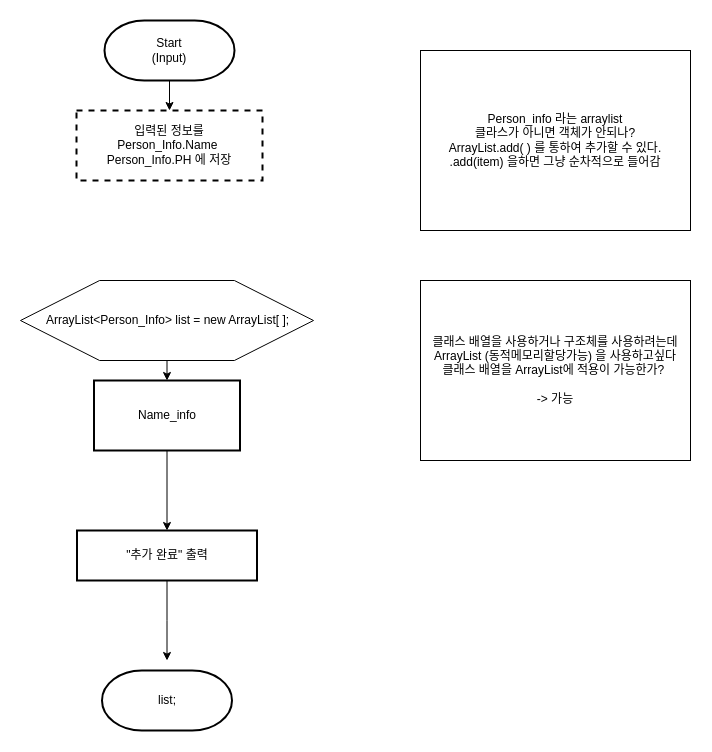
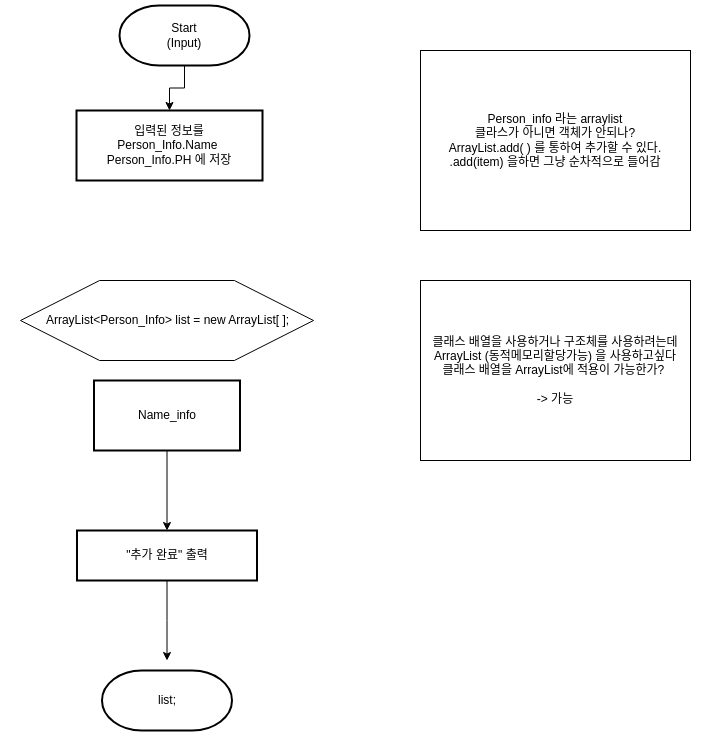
node "Start (Input)": moved (170, 51) -> (185, 36)
node "입력된 정보를 Person_Info.Name Person_Info.PH 에 저장": style dashed -> solid
edge "ArrayList<Person_Info> list = new ArrayList[ ];" -> "Name_info": removed
